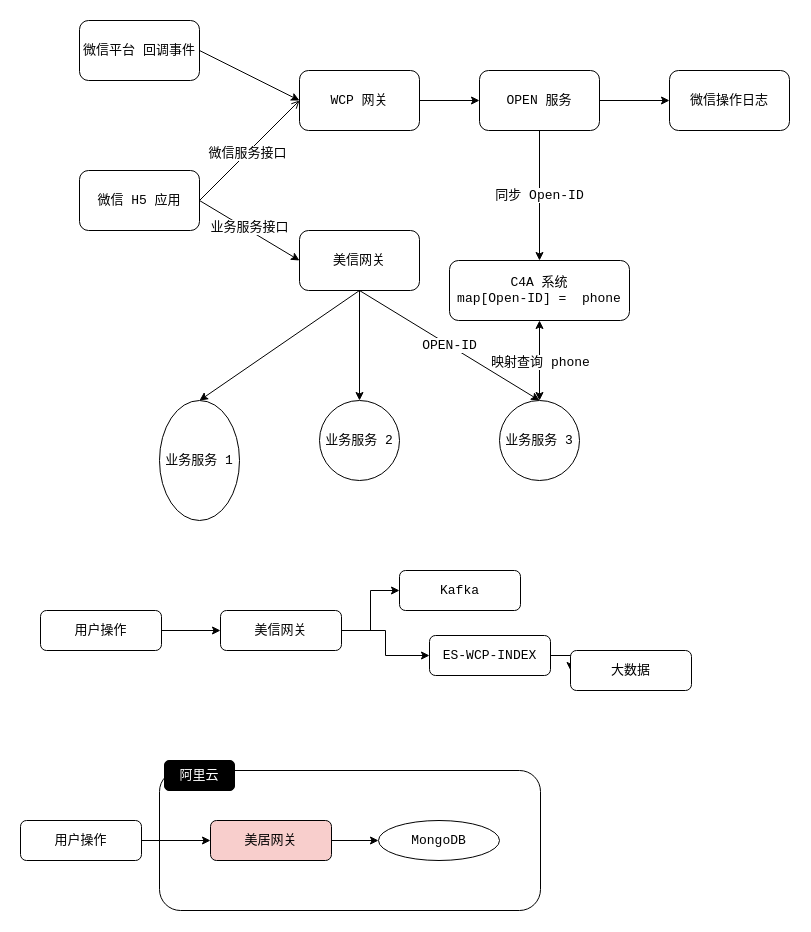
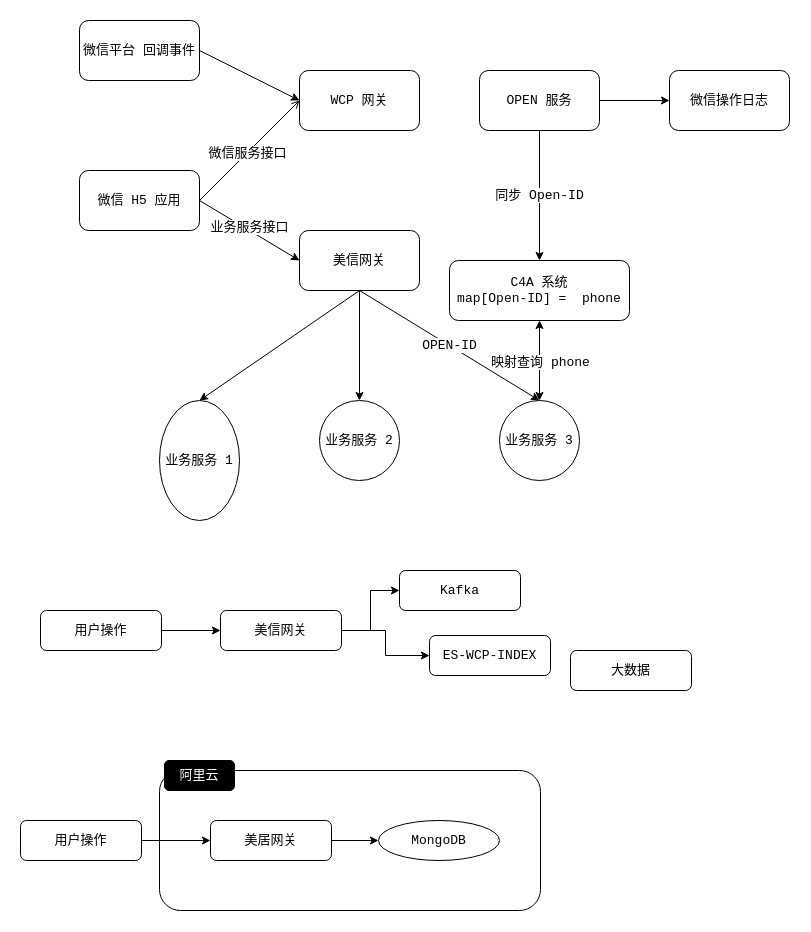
edge "WCP 网关" -> "OPEN 服务": removed
edge "ES-WCP-INDEX" -> "大数据": removed
node "美居网关": fillcolor #f8cecc -> #ffffff
